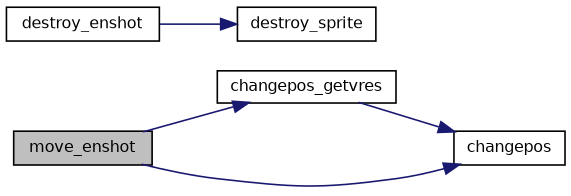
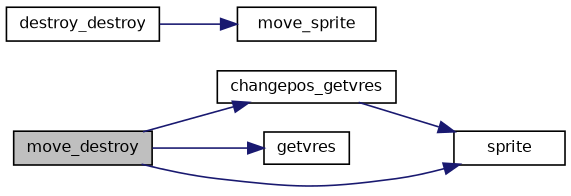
node "destroy_enshot": label "destroy_enshot" -> "destroy_destroy"
node "destroy_sprite": label "destroy_sprite" -> "move_sprite"
node "move_enshot": label "move_enshot" -> "move_destroy"
node "getvres": added
node "changepos": label "changepos" -> "sprite"
